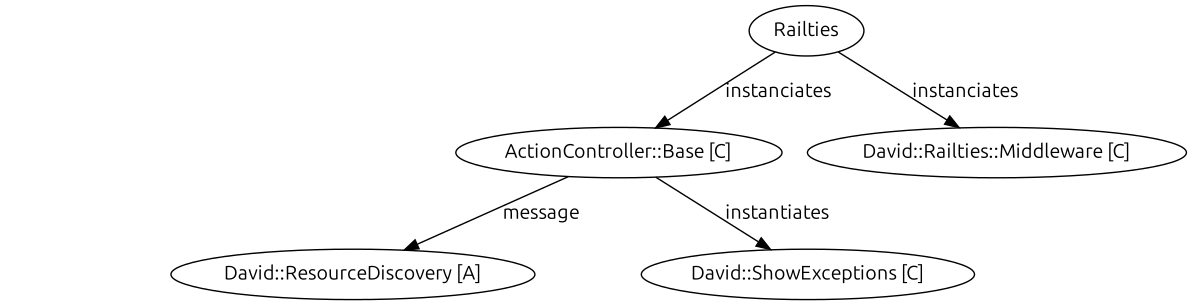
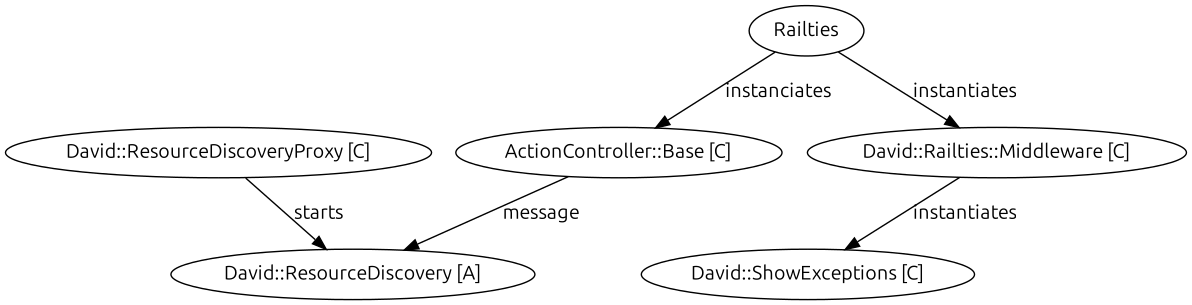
edge "Railties" -> "David::Railties::Middleware [C]": label "instanciates" -> "instantiates"
node "David::ResourceDiscoveryProxy [C]": added
edge "ActionController::Base [C]" -> "David::ShowExceptions [C]": now "David::Railties::Middleware [C]" -> "David::ShowExceptions [C]"
